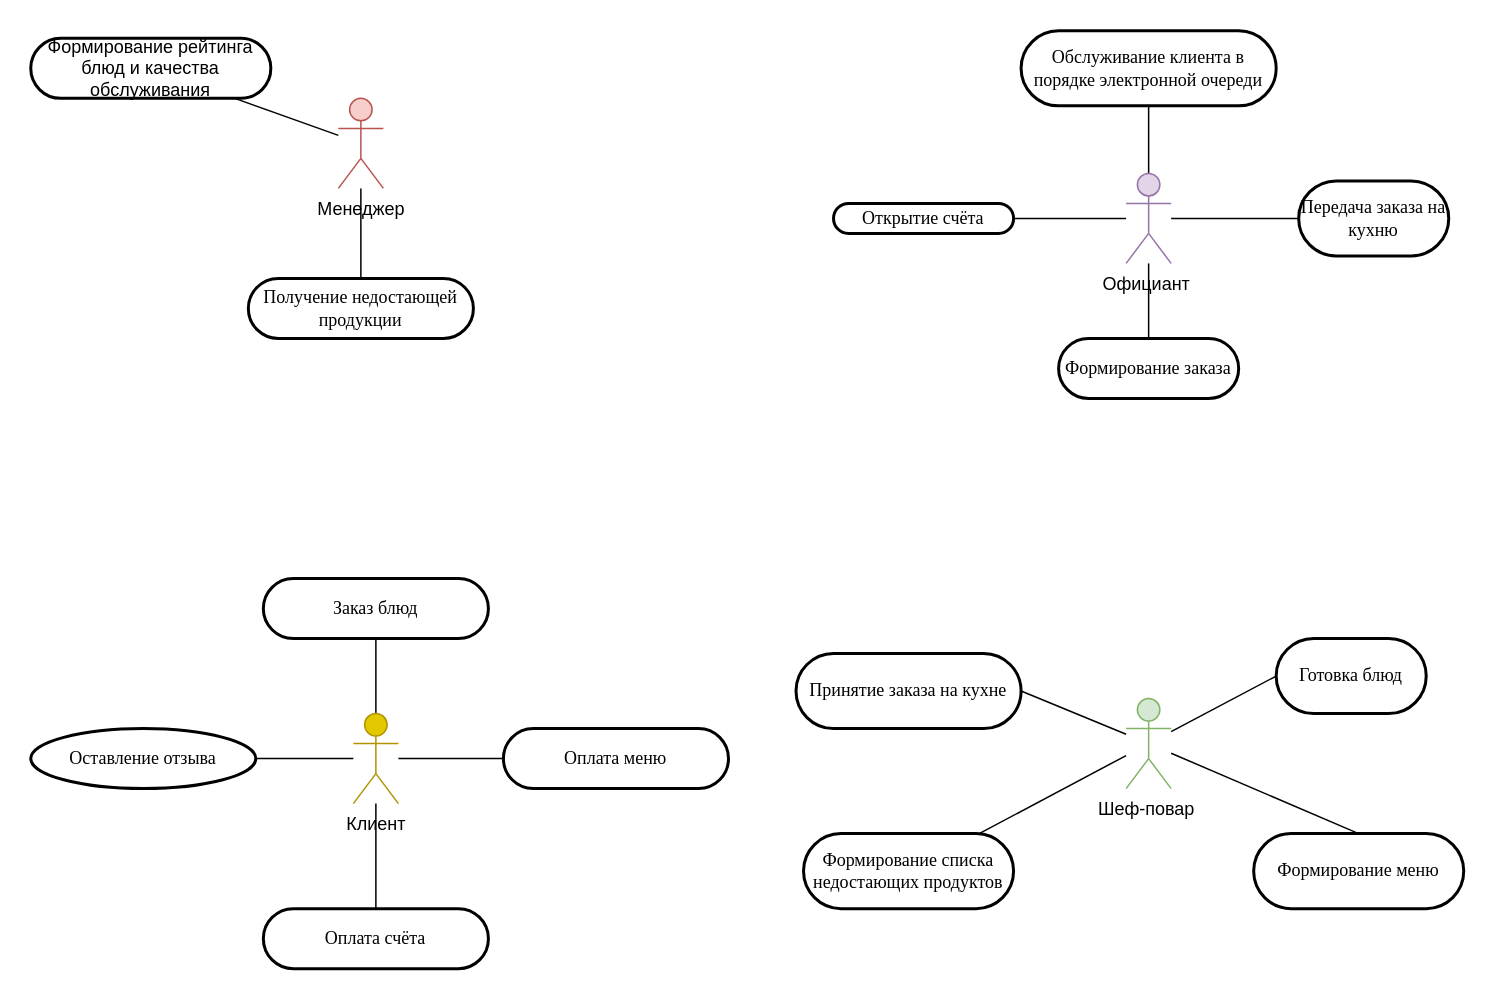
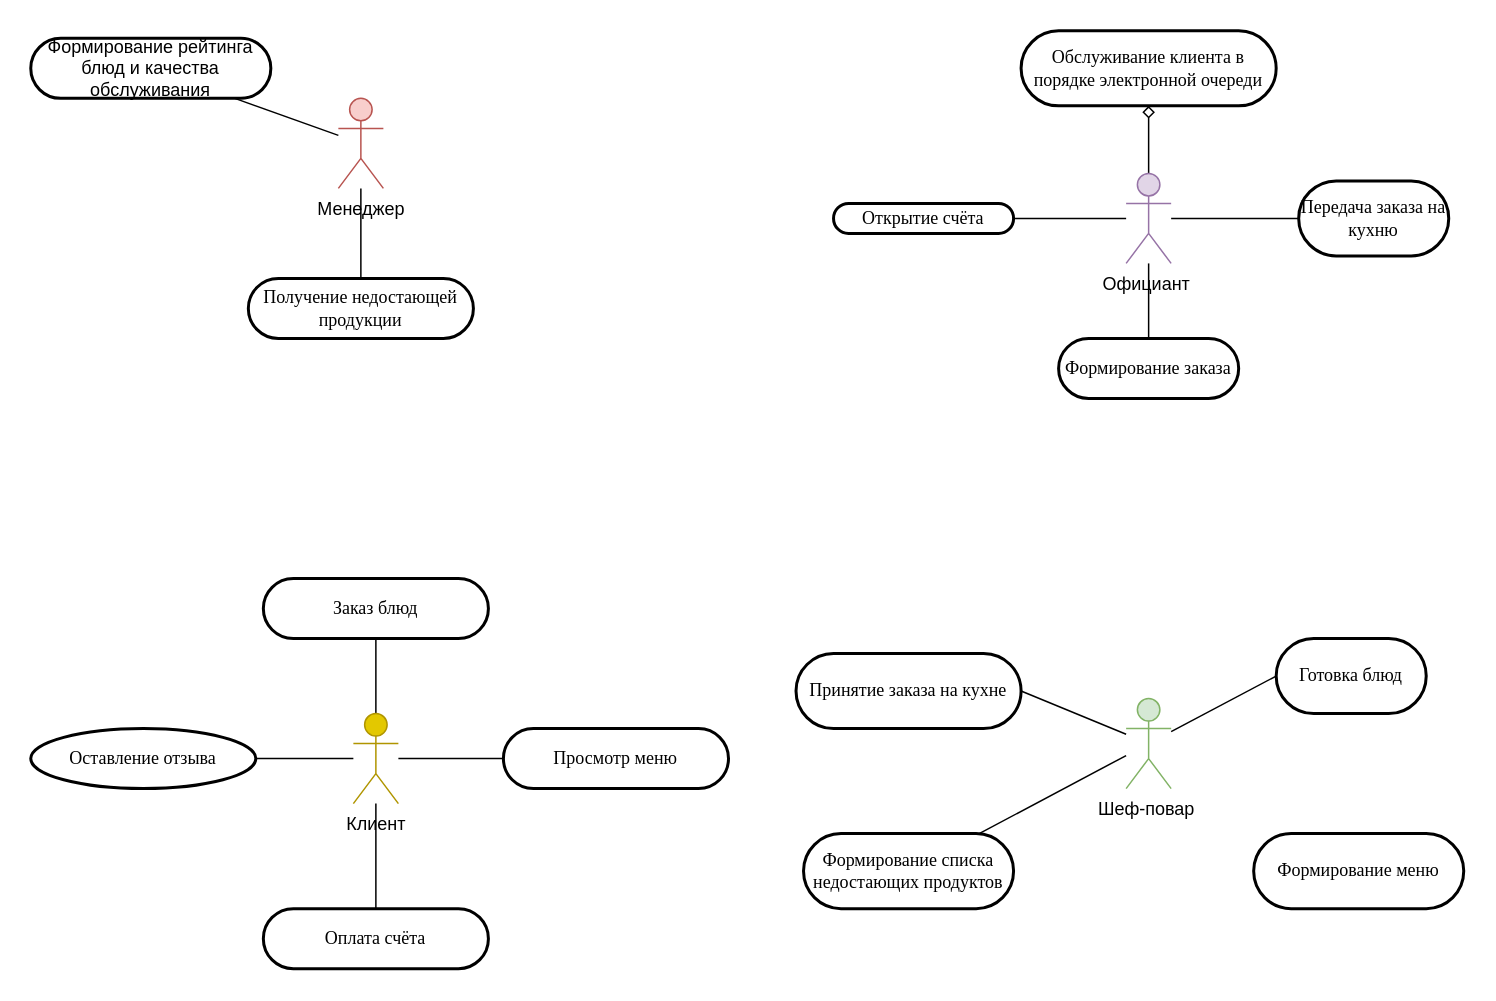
edge "Обслуживание клиента в порядке электронной очереди" -- "Официант": arrowhead none -> diamond
node "Оплата меню": label "Оплата меню" -> "Просмотр меню"
edge "Шеф-повар" -- "Формирование меню": removed
